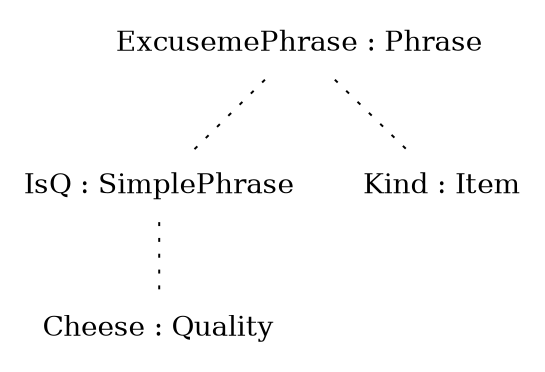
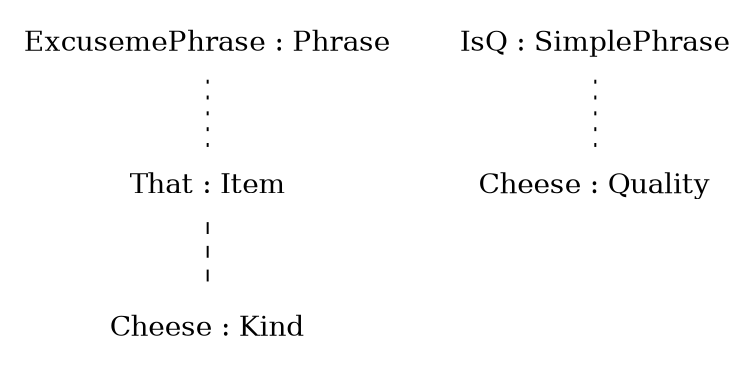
edge "ExcusemePhrase : Phrase" -- "IsQ : SimplePhrase": removed
node "Kind : Item": label "Kind : Item" -> "That : Item"
node "Cheese : Kind": added
